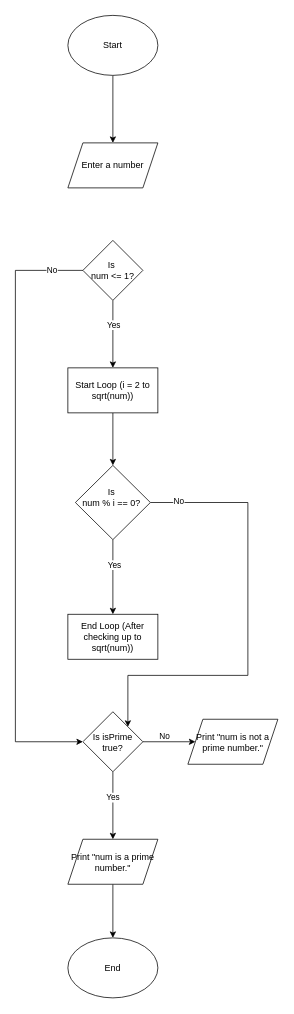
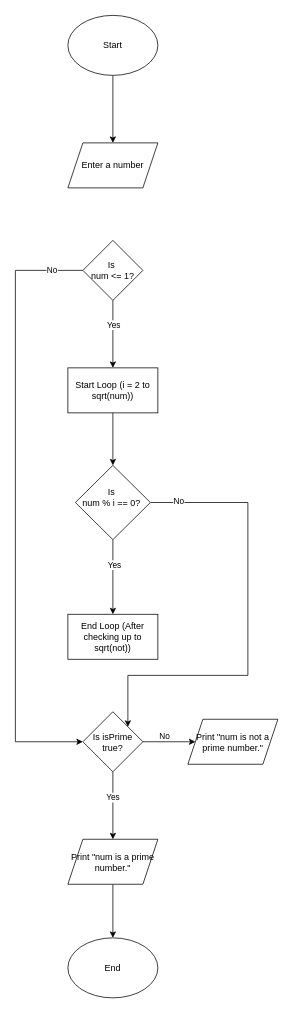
node "End Loop (After checking up to sqrt(num))": label "End Loop (After checking up to sqrt(num))" -> "End Loop (After checking up to sqrt(not))"
